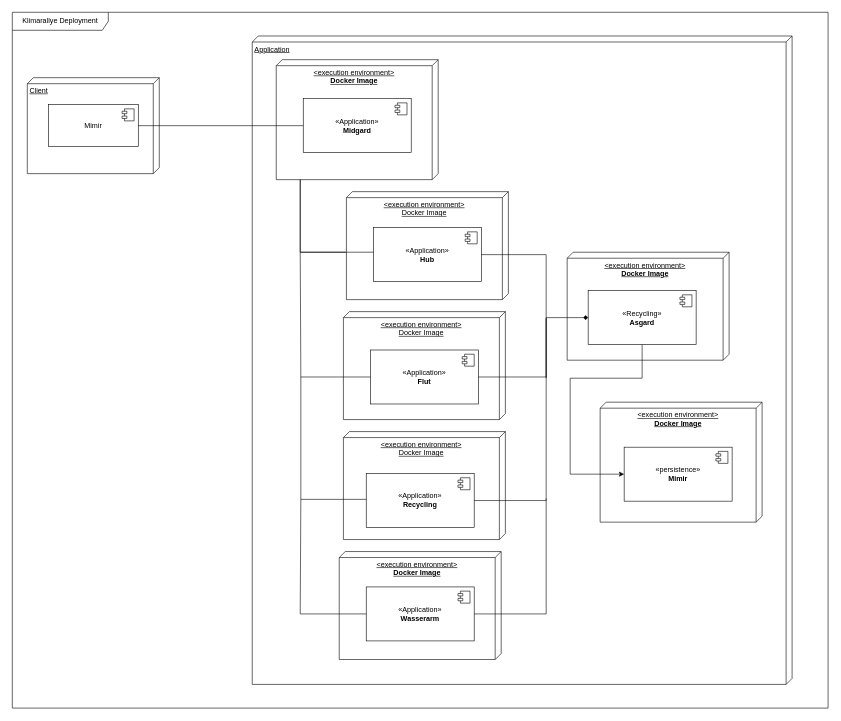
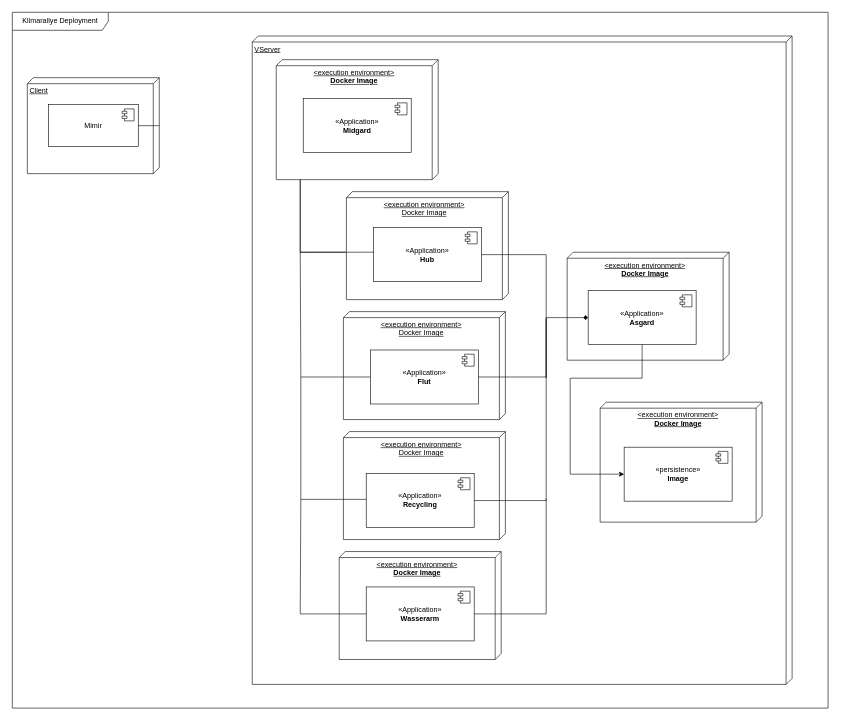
node "Application": label "Application" -> "VServer"
edge "Mimir" -- "«Application» Midgard": now "Mimir" -- "Client"
node "«Recycling» Asgard": label "«Recycling» Asgard" -> "«Application» Asgard"
node "«persistence» Mimir": label "«persistence» Mimir" -> "«persistence» Image"
